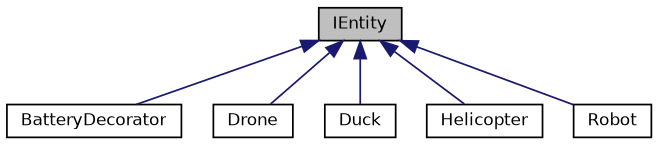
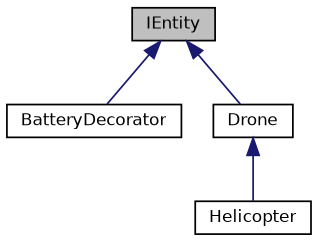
edge "Helicopter" -> "IEntity": now "Helicopter" -> "Drone"
node "Duck": removed
node "Robot": removed
